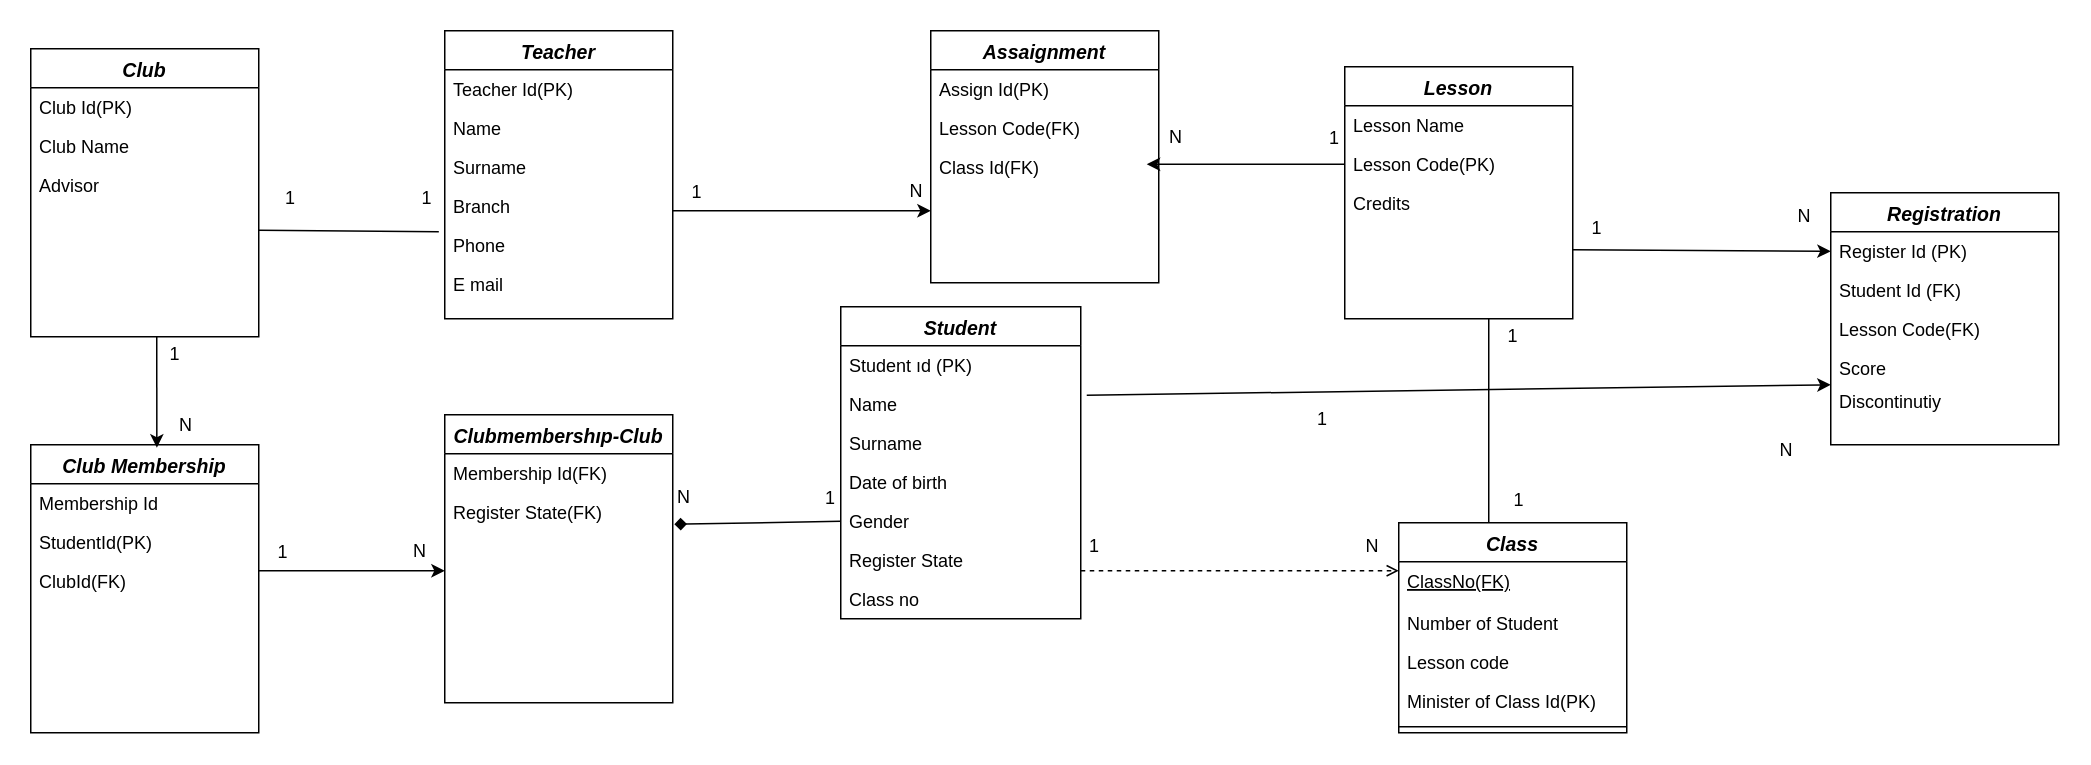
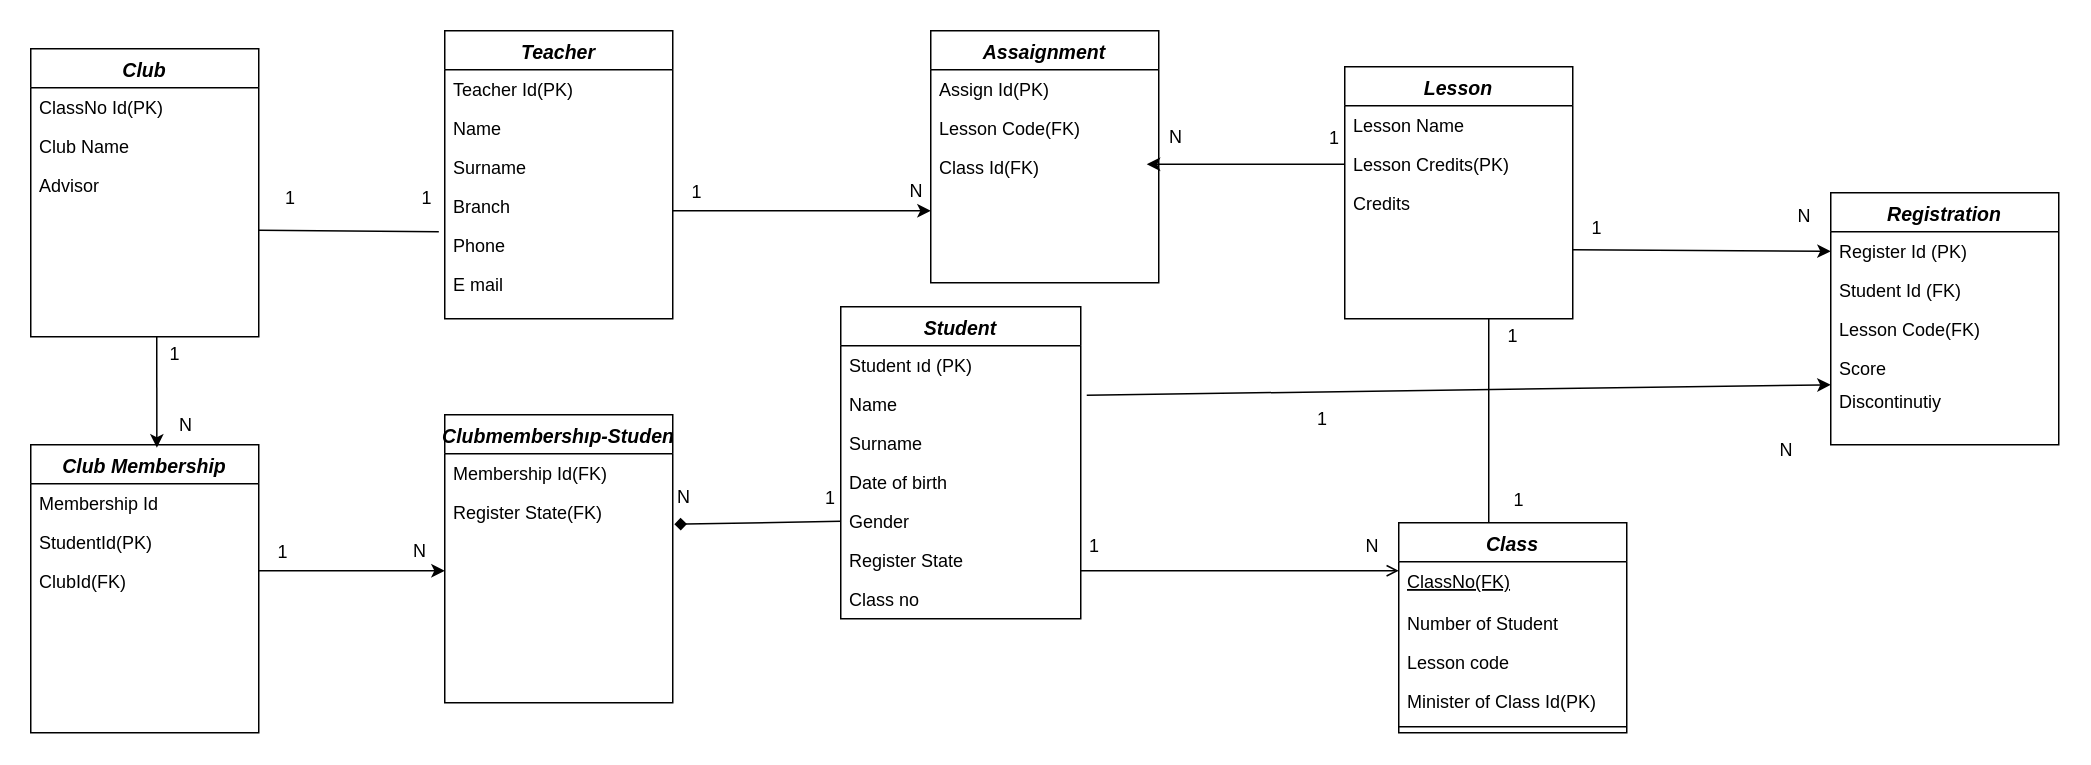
node "Club Id(PK)": label "Club Id(PK)" -> "ClassNo Id(PK)"
node "Lesson Code(PK)": label "Lesson Code(PK)" -> "Lesson Credits(PK)"
node "Clubmembershıp-Club": label "Clubmembershıp-Club" -> "Clubmembershıp-Studen"
edge "Student" -> "Class": style dashed -> solid
